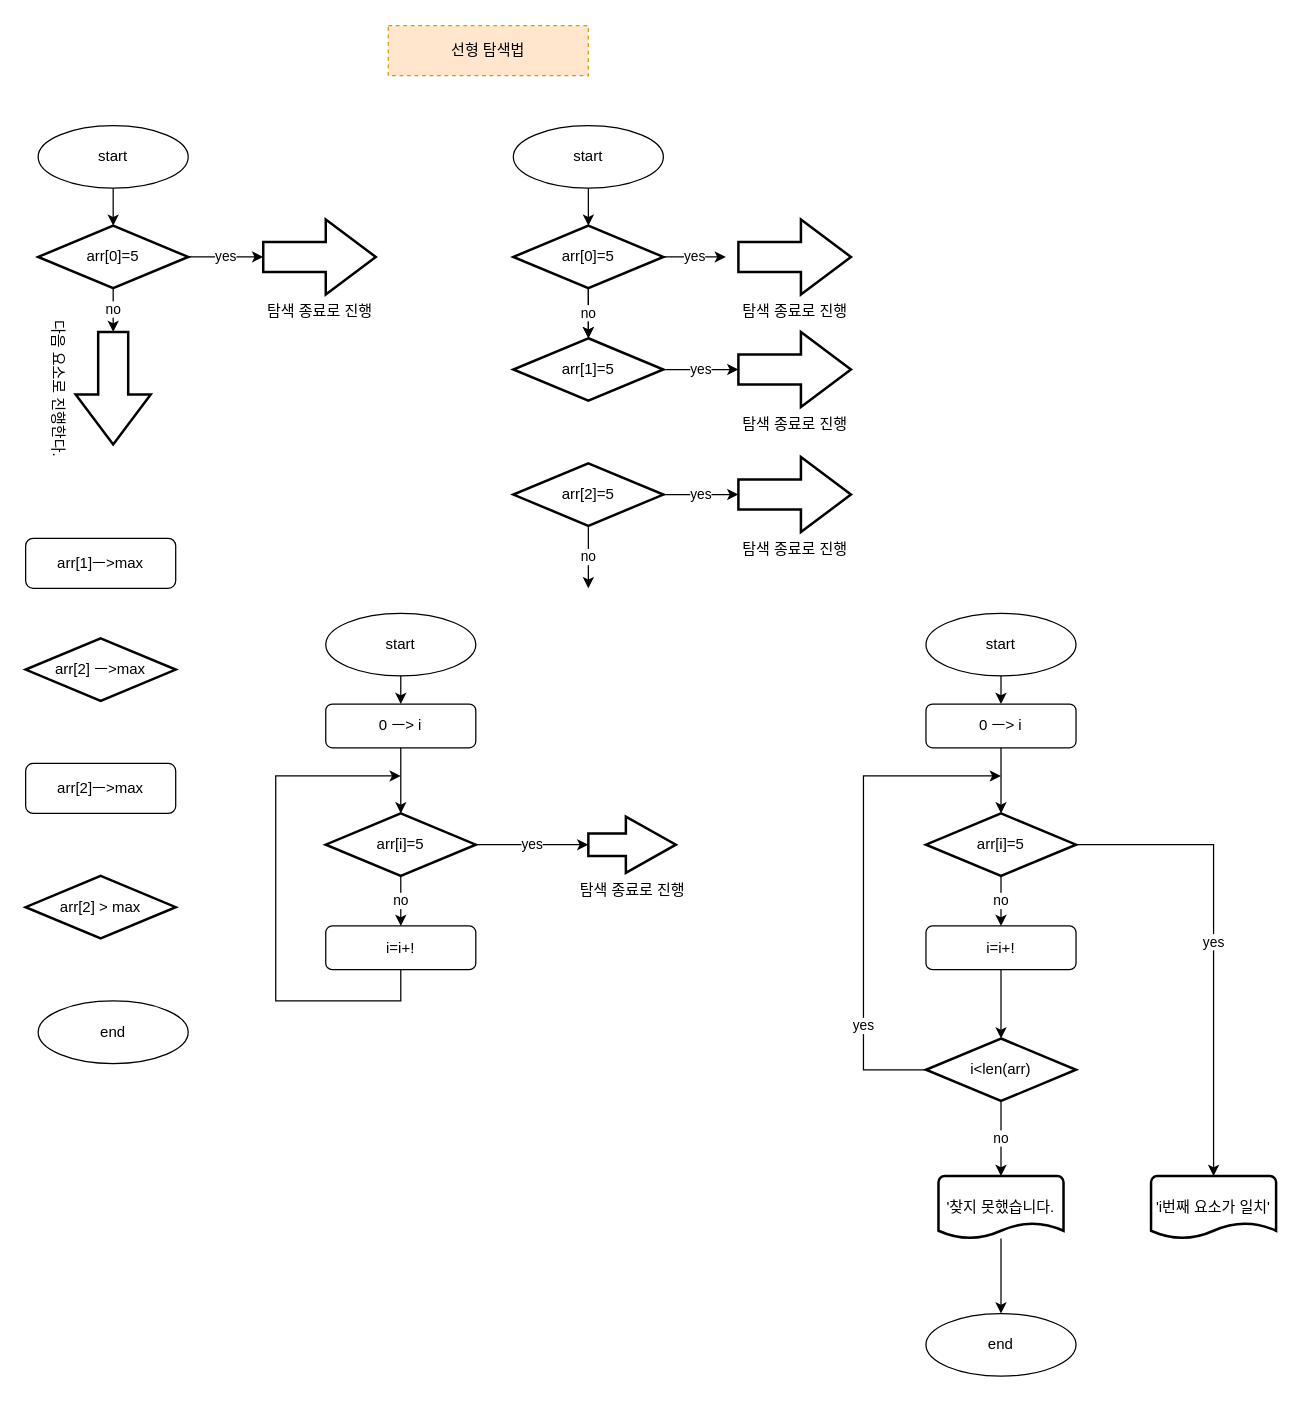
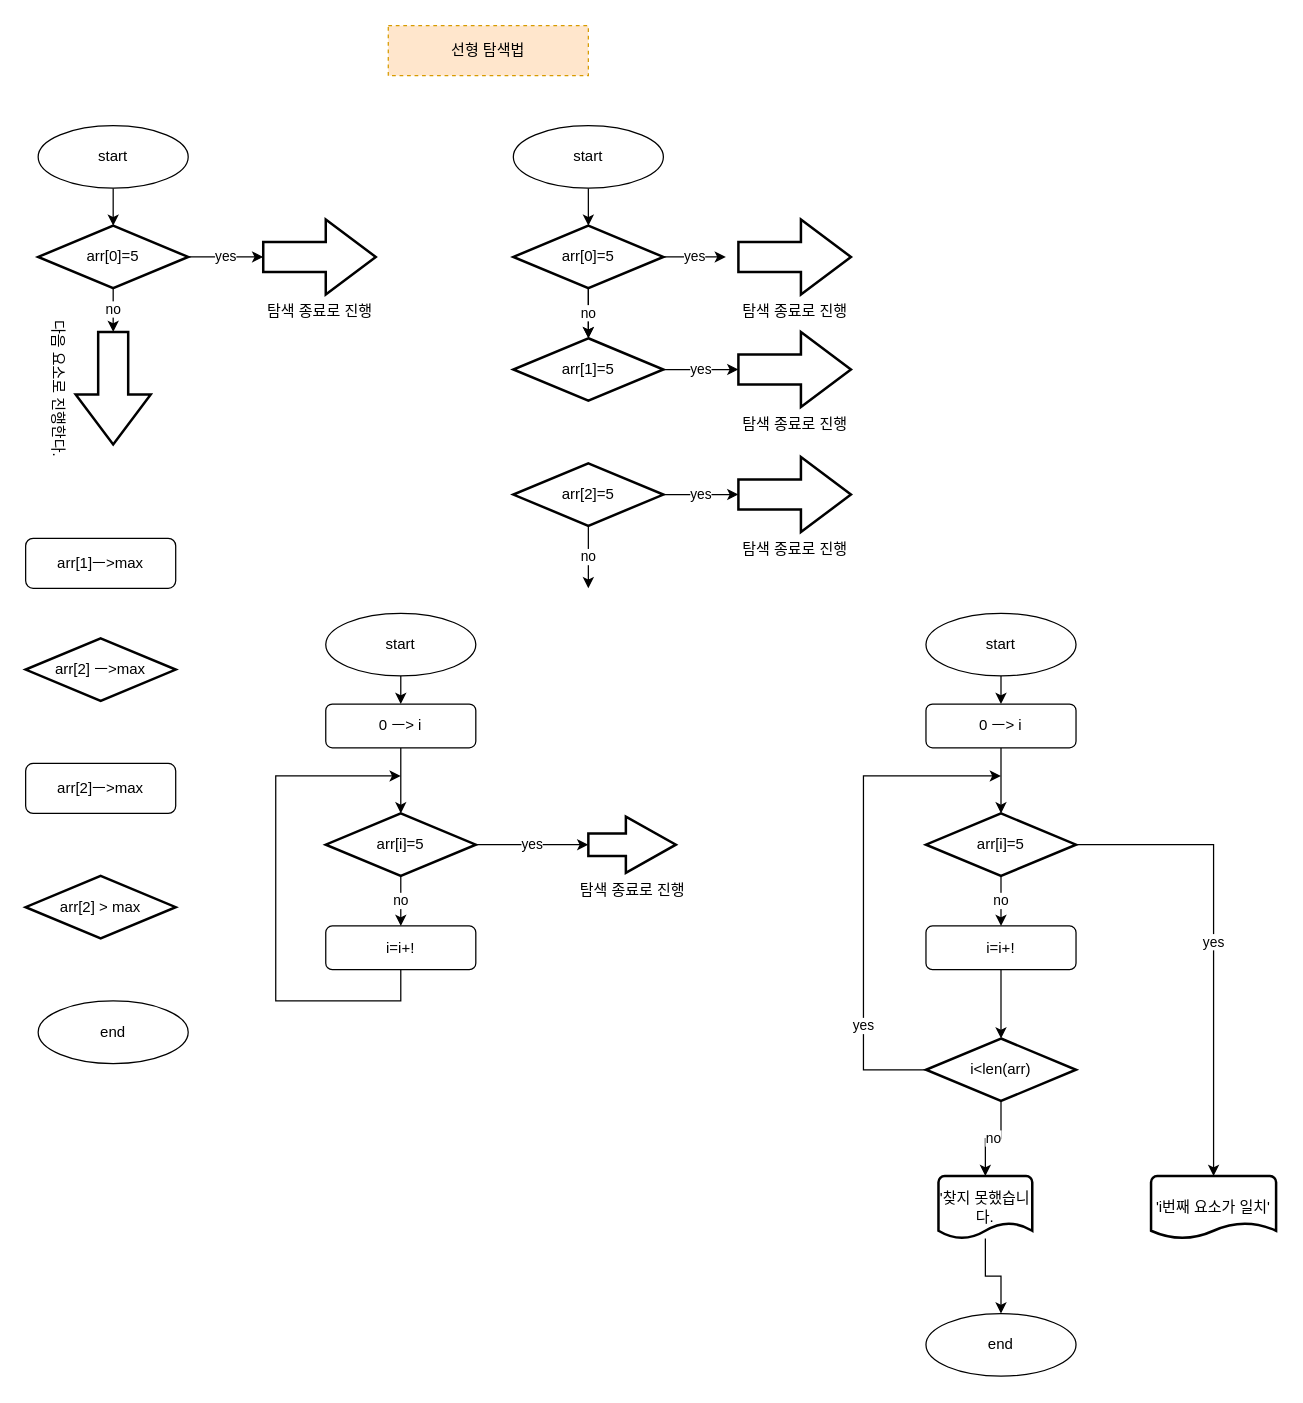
node "'찾지 못했습니다.": size 125x63 -> 94x63
